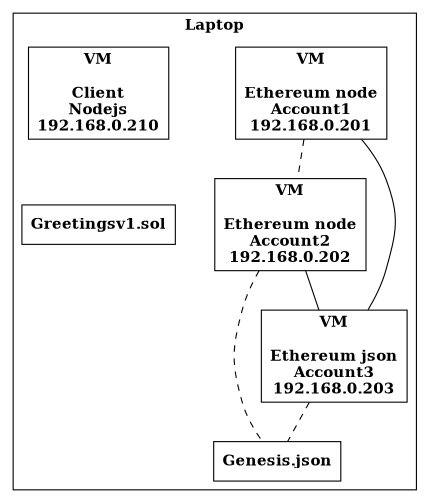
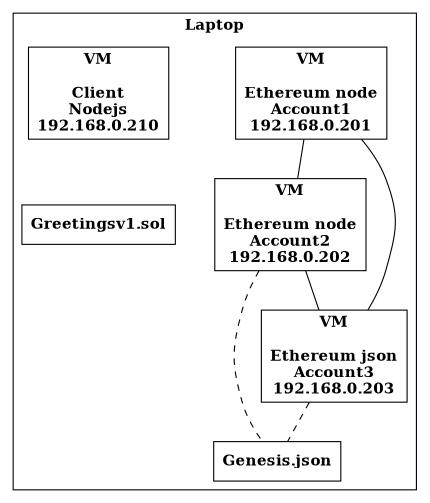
edge "VM Ethereum node Account1 192.168.0.201" -- "VM Ethereum node Account2 192.168.0.202": style dashed -> solid
